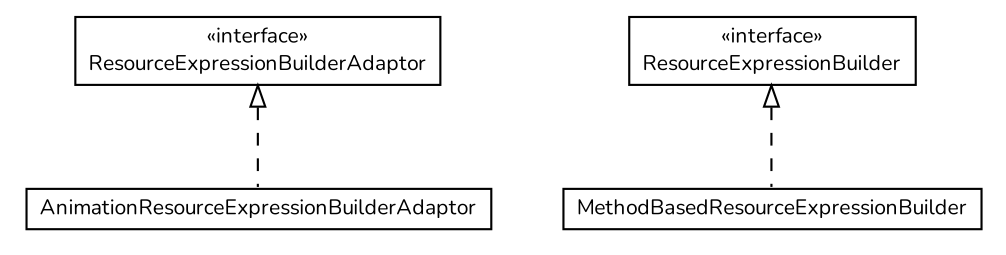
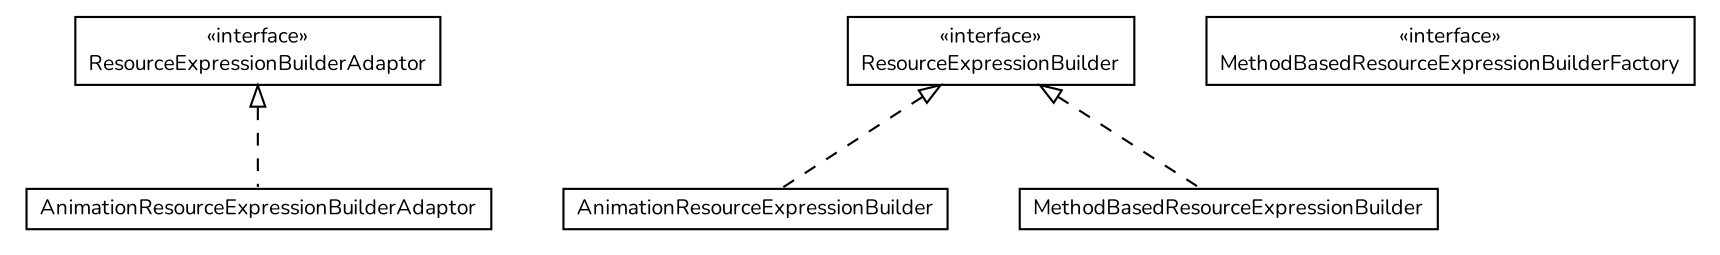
node "MethodBasedResourceExpressionBuilderFactory": added
node "AnimationResourceExpressionBuilder": added
